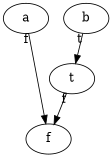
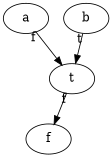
edge "a" -> "f": now "a" -> "t"
